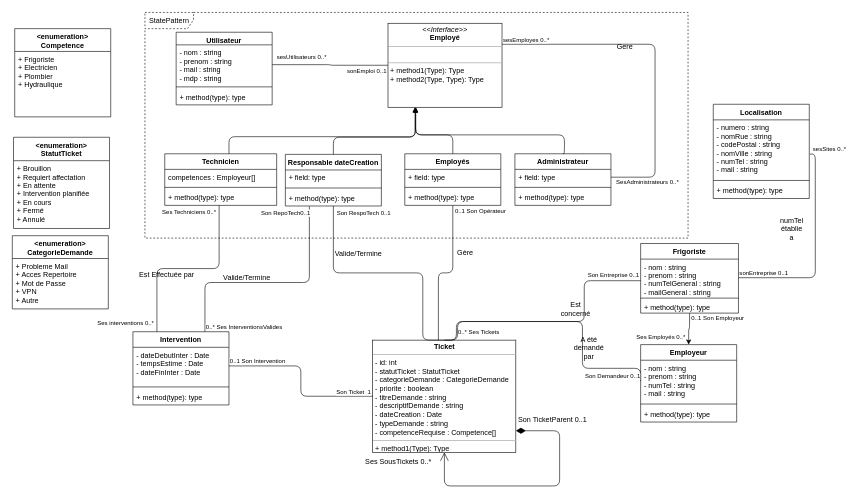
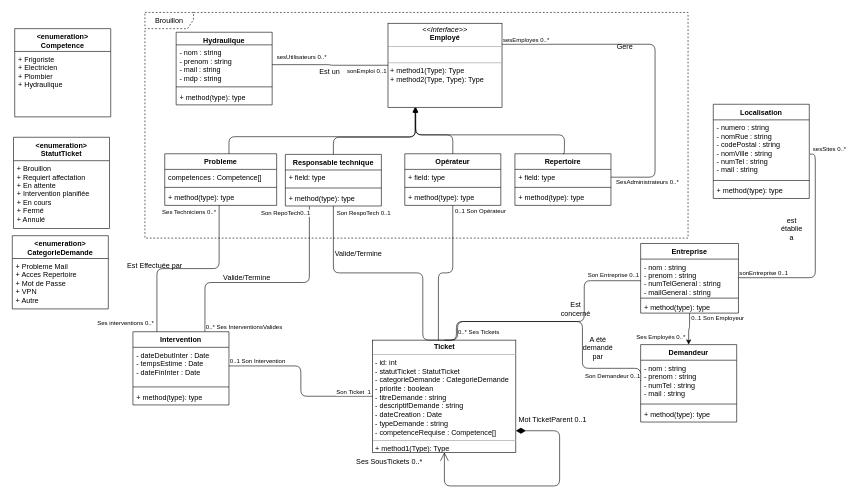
node "StatePattern": label "StatePattern" -> "Brouillon"
node "Utilisateur": label "Utilisateur" -> "Hydraulique"
node "Est un": added
node "Technicien": label "Technicien" -> "Probleme"
node "Responsable dateCreation": label "Responsable dateCreation" -> "Responsable technique"
node "Employés": label "Employés" -> "Opérateur"
node "Administrateur": label "Administrateur" -> "Repertoire"
node "competences : Employeur[]": label "competences : Employeur[]" -> "competences : Competence[]"
node "numTel établie a": label "numTel établie a" -> "est établie a"
node "Frigoriste": label "Frigoriste" -> "Entreprise"
node "Gère": removed
node "Est Effectuée par": moved (167, 275) -> (155, 266)
node "A été demandé par": moved (589, 347) -> (598, 347)
node "Employeur": label "Employeur" -> "Demandeur"
node "Son TicketParent 0..1": label "Son TicketParent 0..1" -> "Mot TicketParent 0..1"
node "Ses SousTickets 0..*": moved (398, 462) -> (389, 462)
